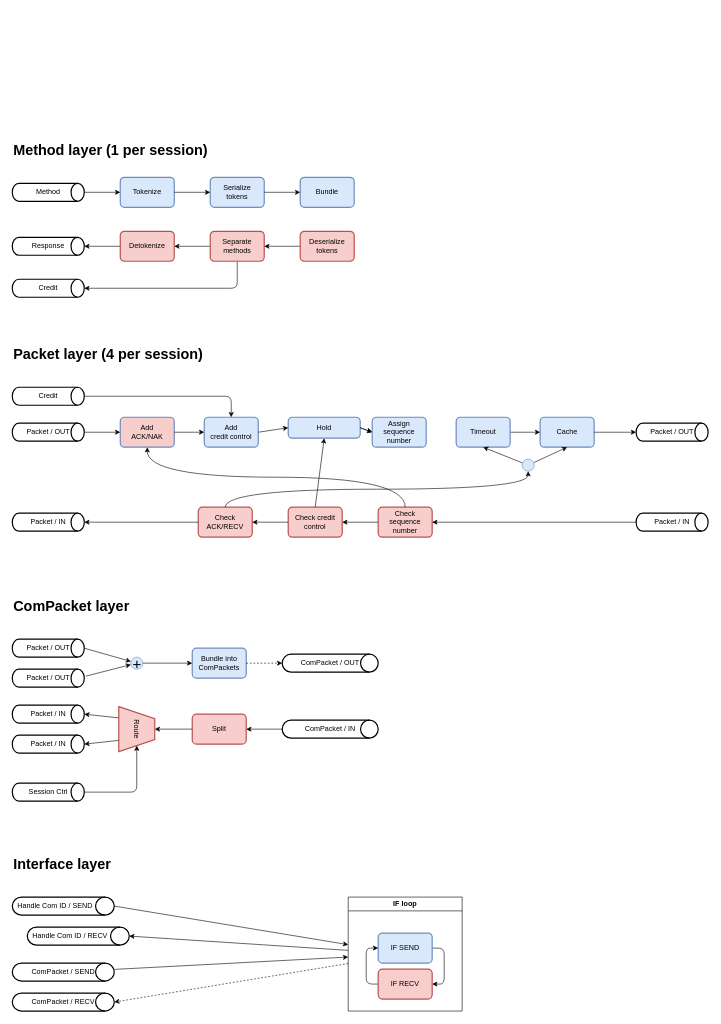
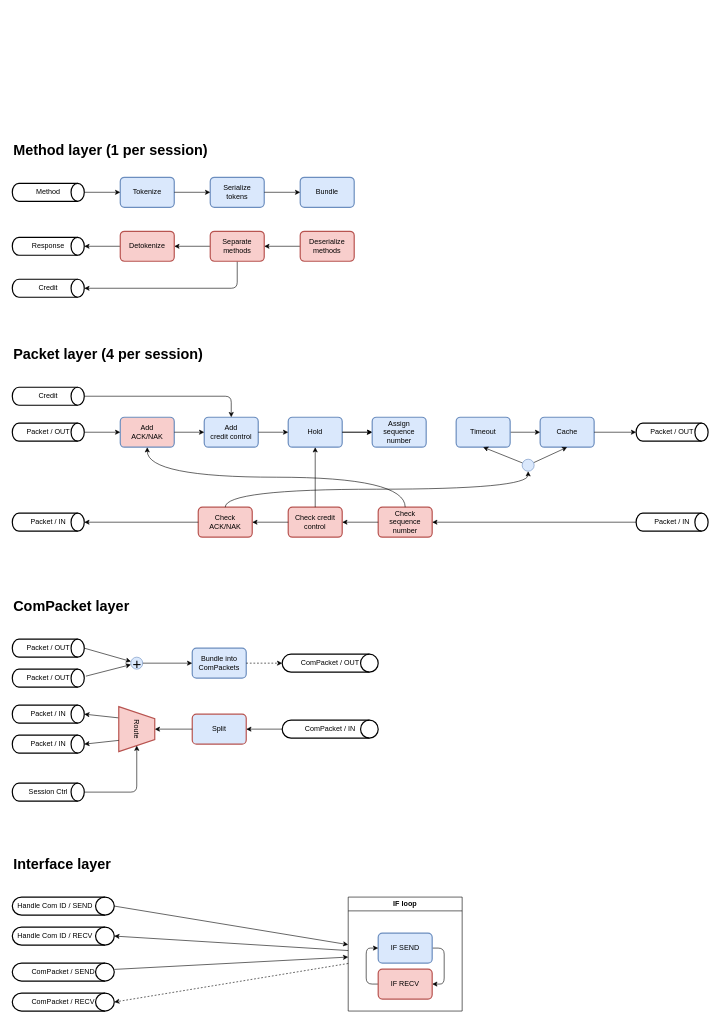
node "Deserialize tokens": label "Deserialize tokens" -> "Deserialize methods"
node "Hold": size 72x21 -> 54x30
node "Check ACK/RECV": label "Check ACK/RECV" -> "Check ACK/NAK"
node "Split": fillcolor #f8cecc -> #dae8fc
node "Handle Com ID / RECV": moved (78, 936) -> (63, 936)
